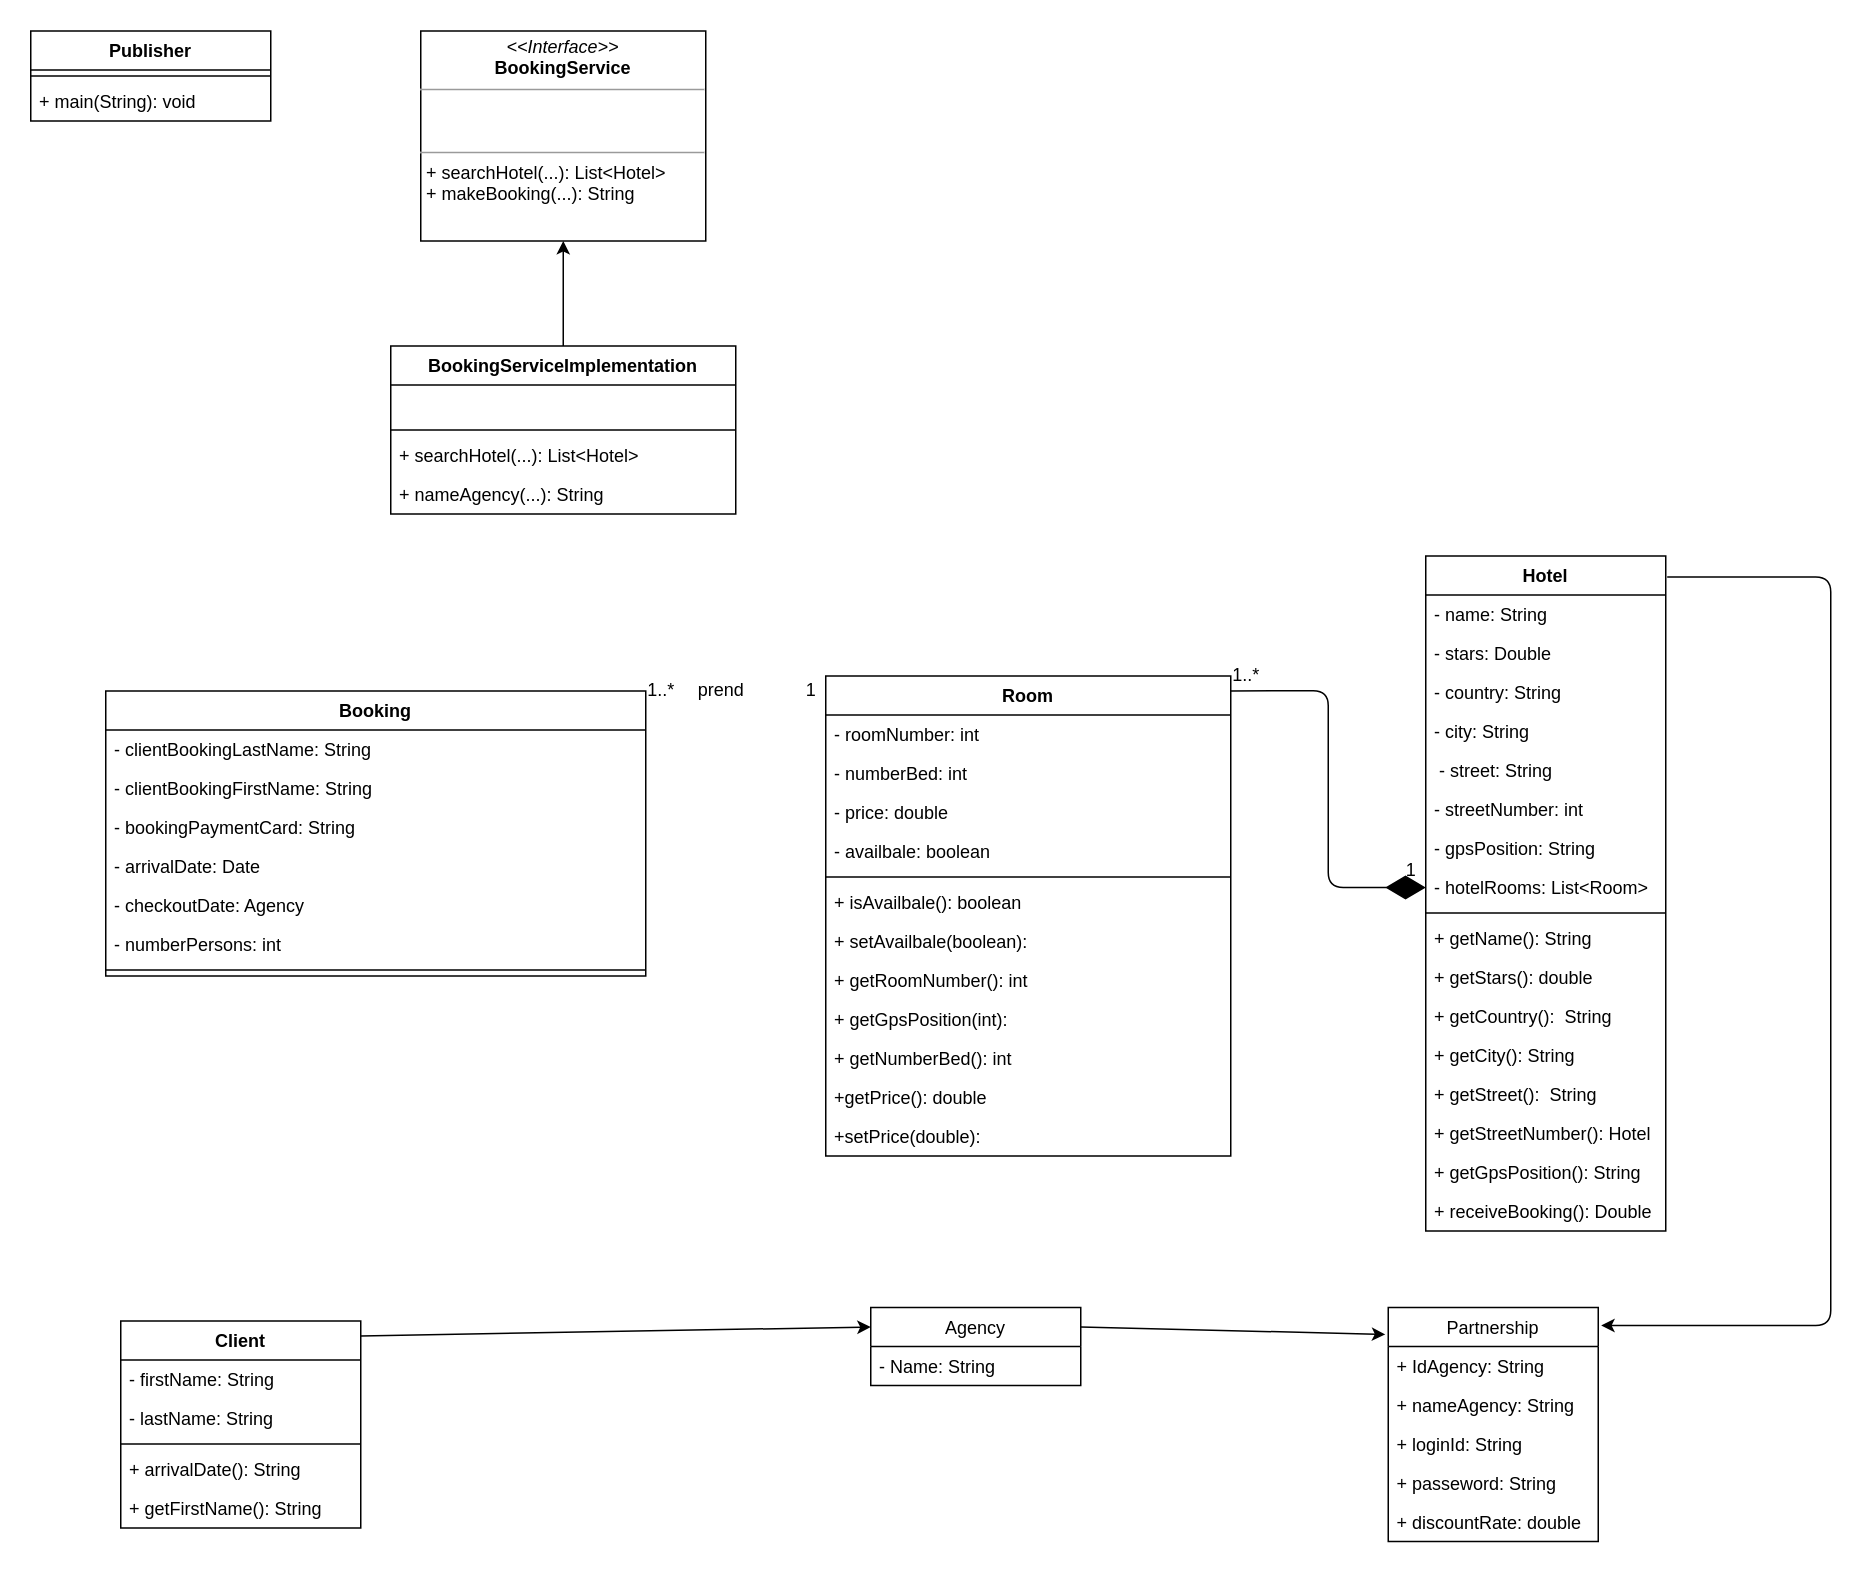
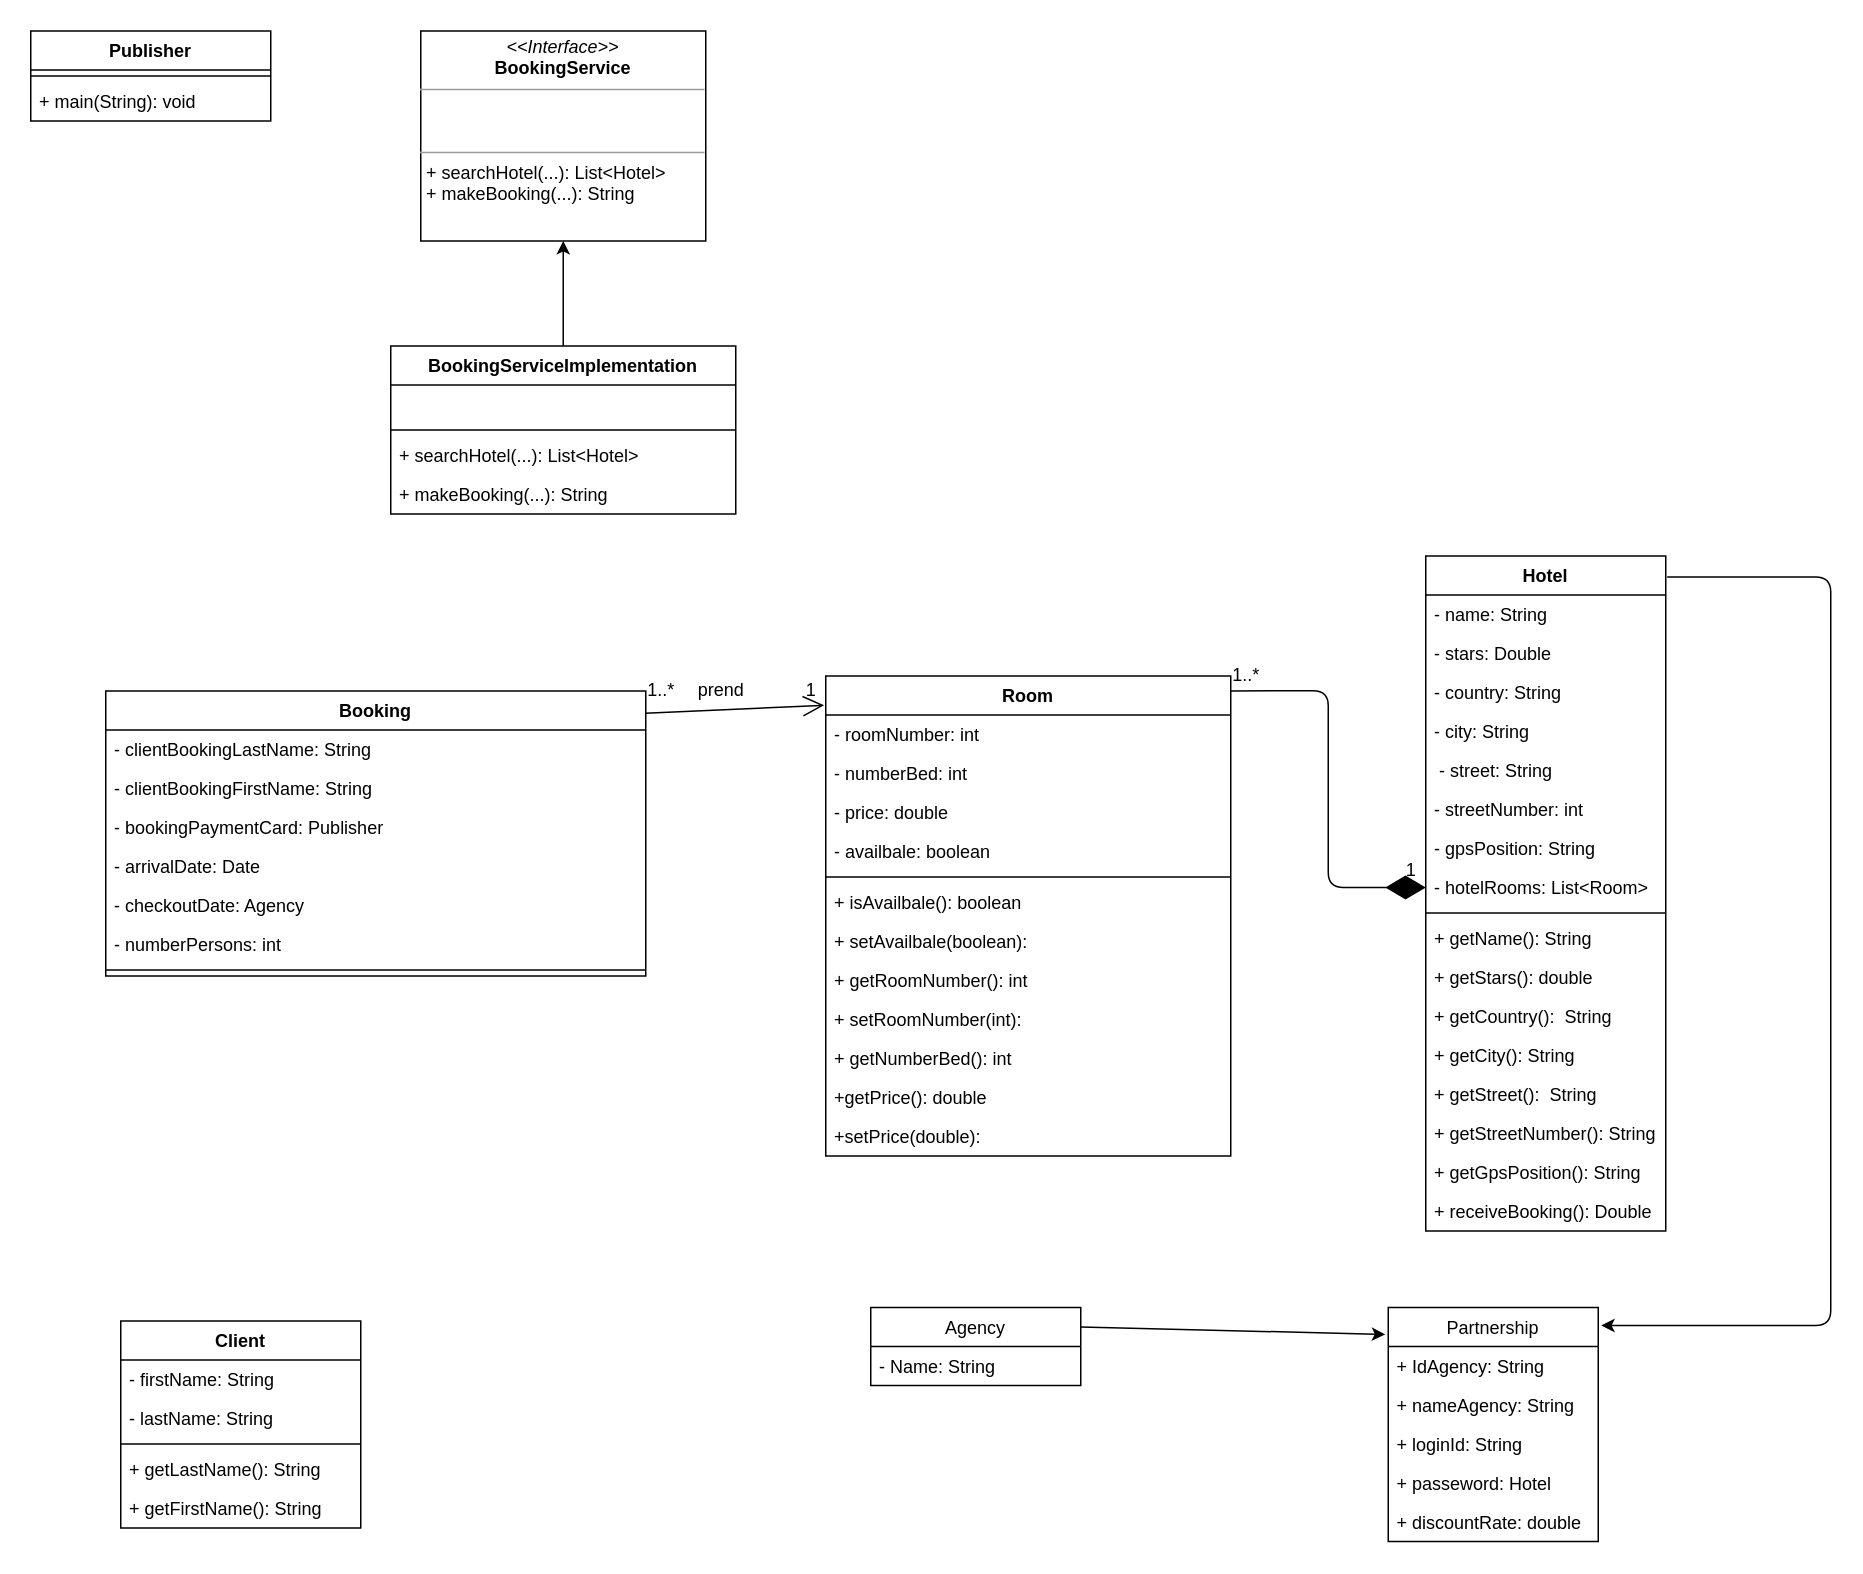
node "+ nameAgency(...): String": label "+ nameAgency(...): String" -> "+ makeBooking(...): String"
edge "Booking" -> "Room": added
node "- bookingPaymentCard: String": label "- bookingPaymentCard: String" -> "- bookingPaymentCard: Publisher"
node "+ getGpsPosition(int):": label "+ getGpsPosition(int):" -> "+ setRoomNumber(int):"
node "+ getStreetNumber(): Hotel": label "+ getStreetNumber(): Hotel" -> "+ getStreetNumber(): String"
edge "Client" -> "Agency": removed
node "+ arrivalDate(): String": label "+ arrivalDate(): String" -> "+ getLastName(): String"
node "+ passeword: String": label "+ passeword: String" -> "+ passeword: Hotel"
